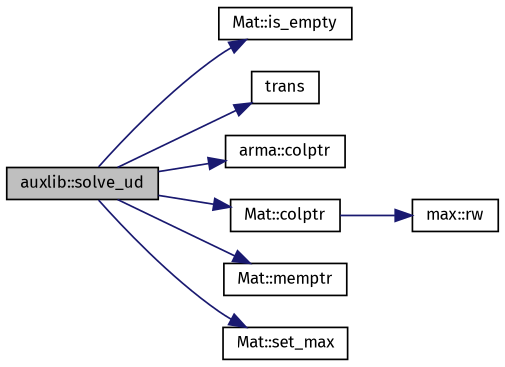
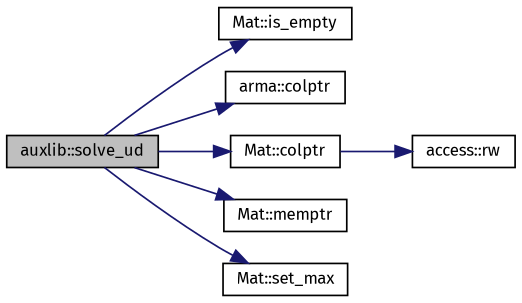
node "trans": removed
node "max::rw": label "max::rw" -> "access::rw"
